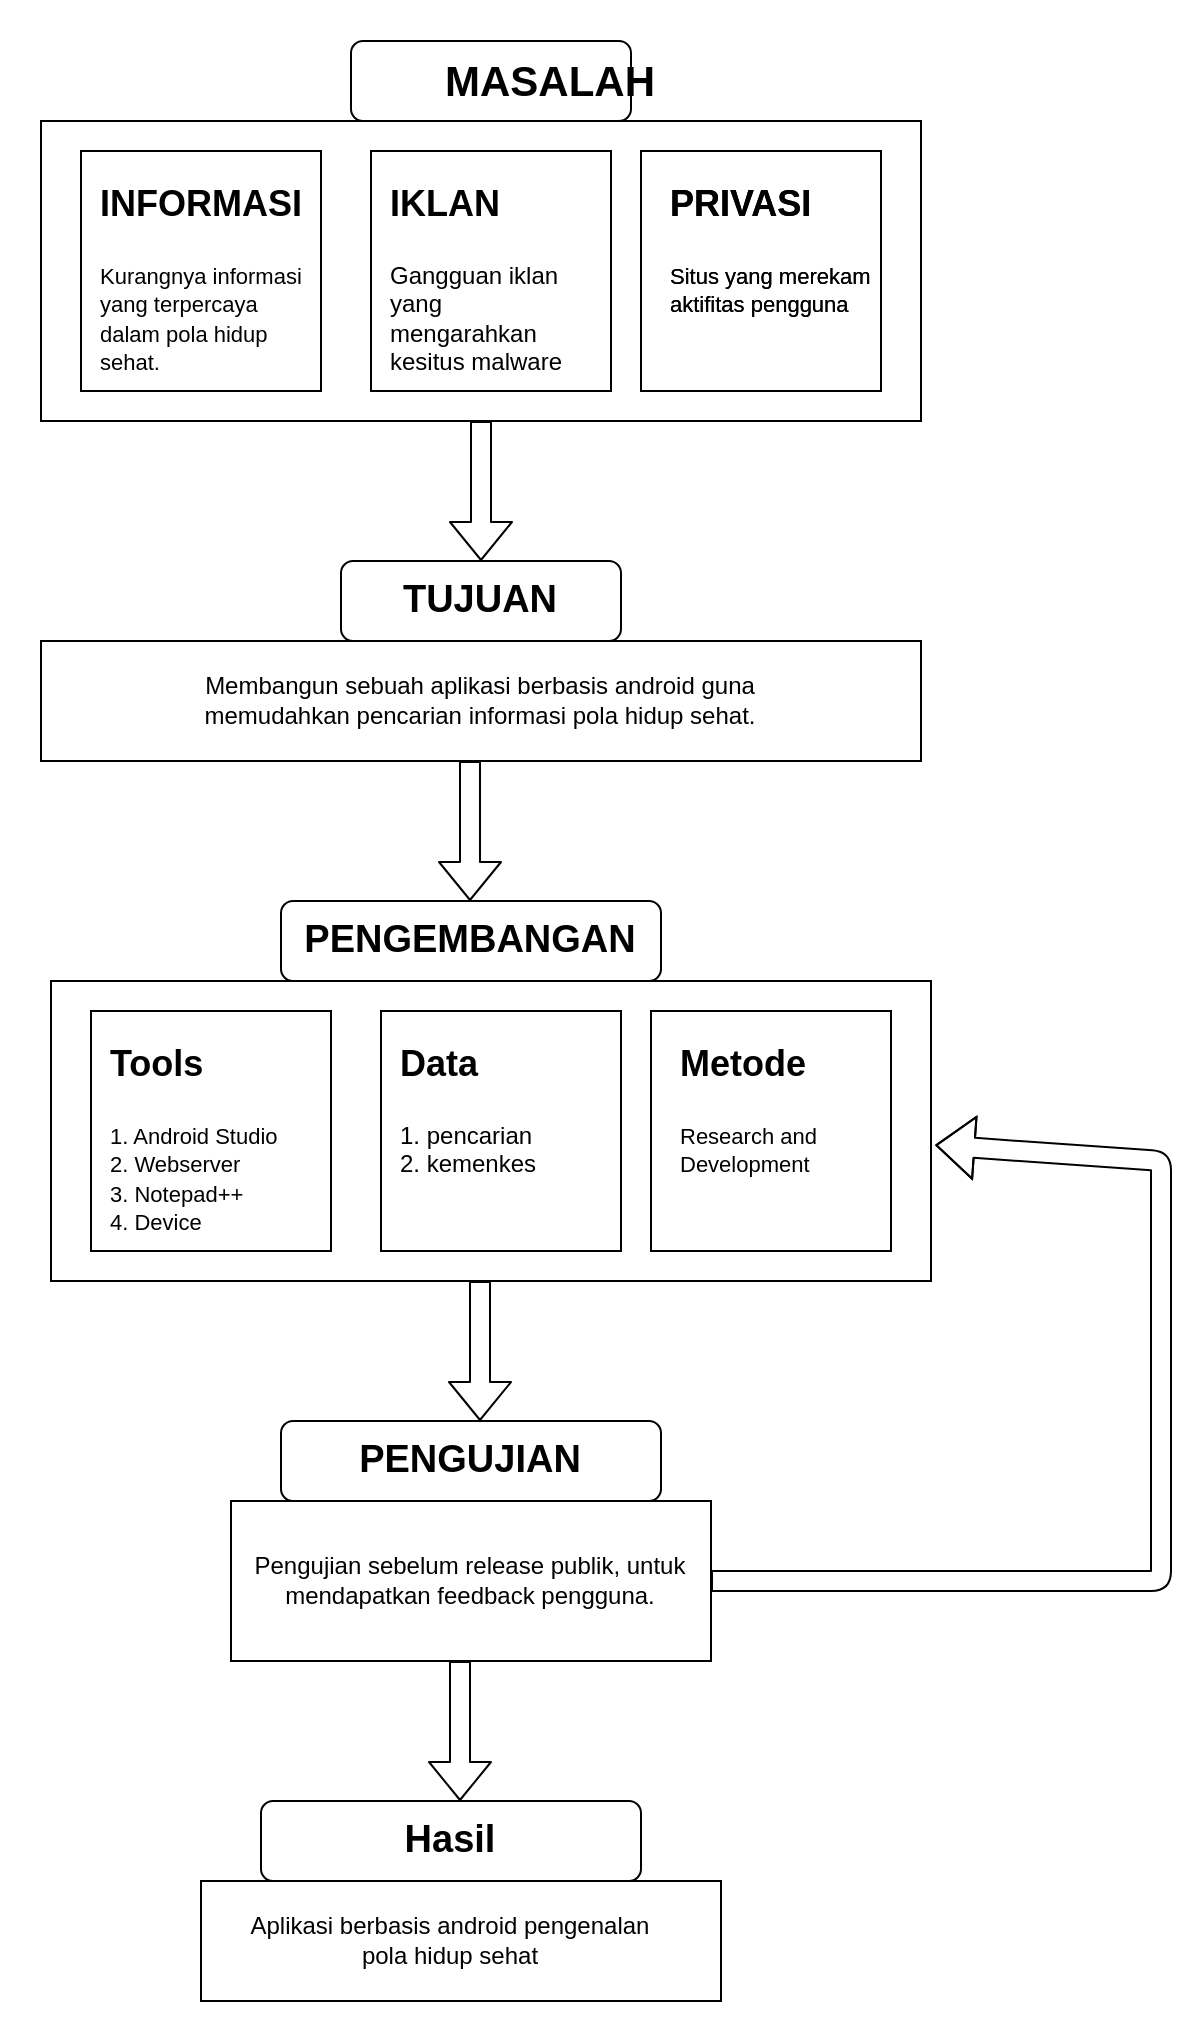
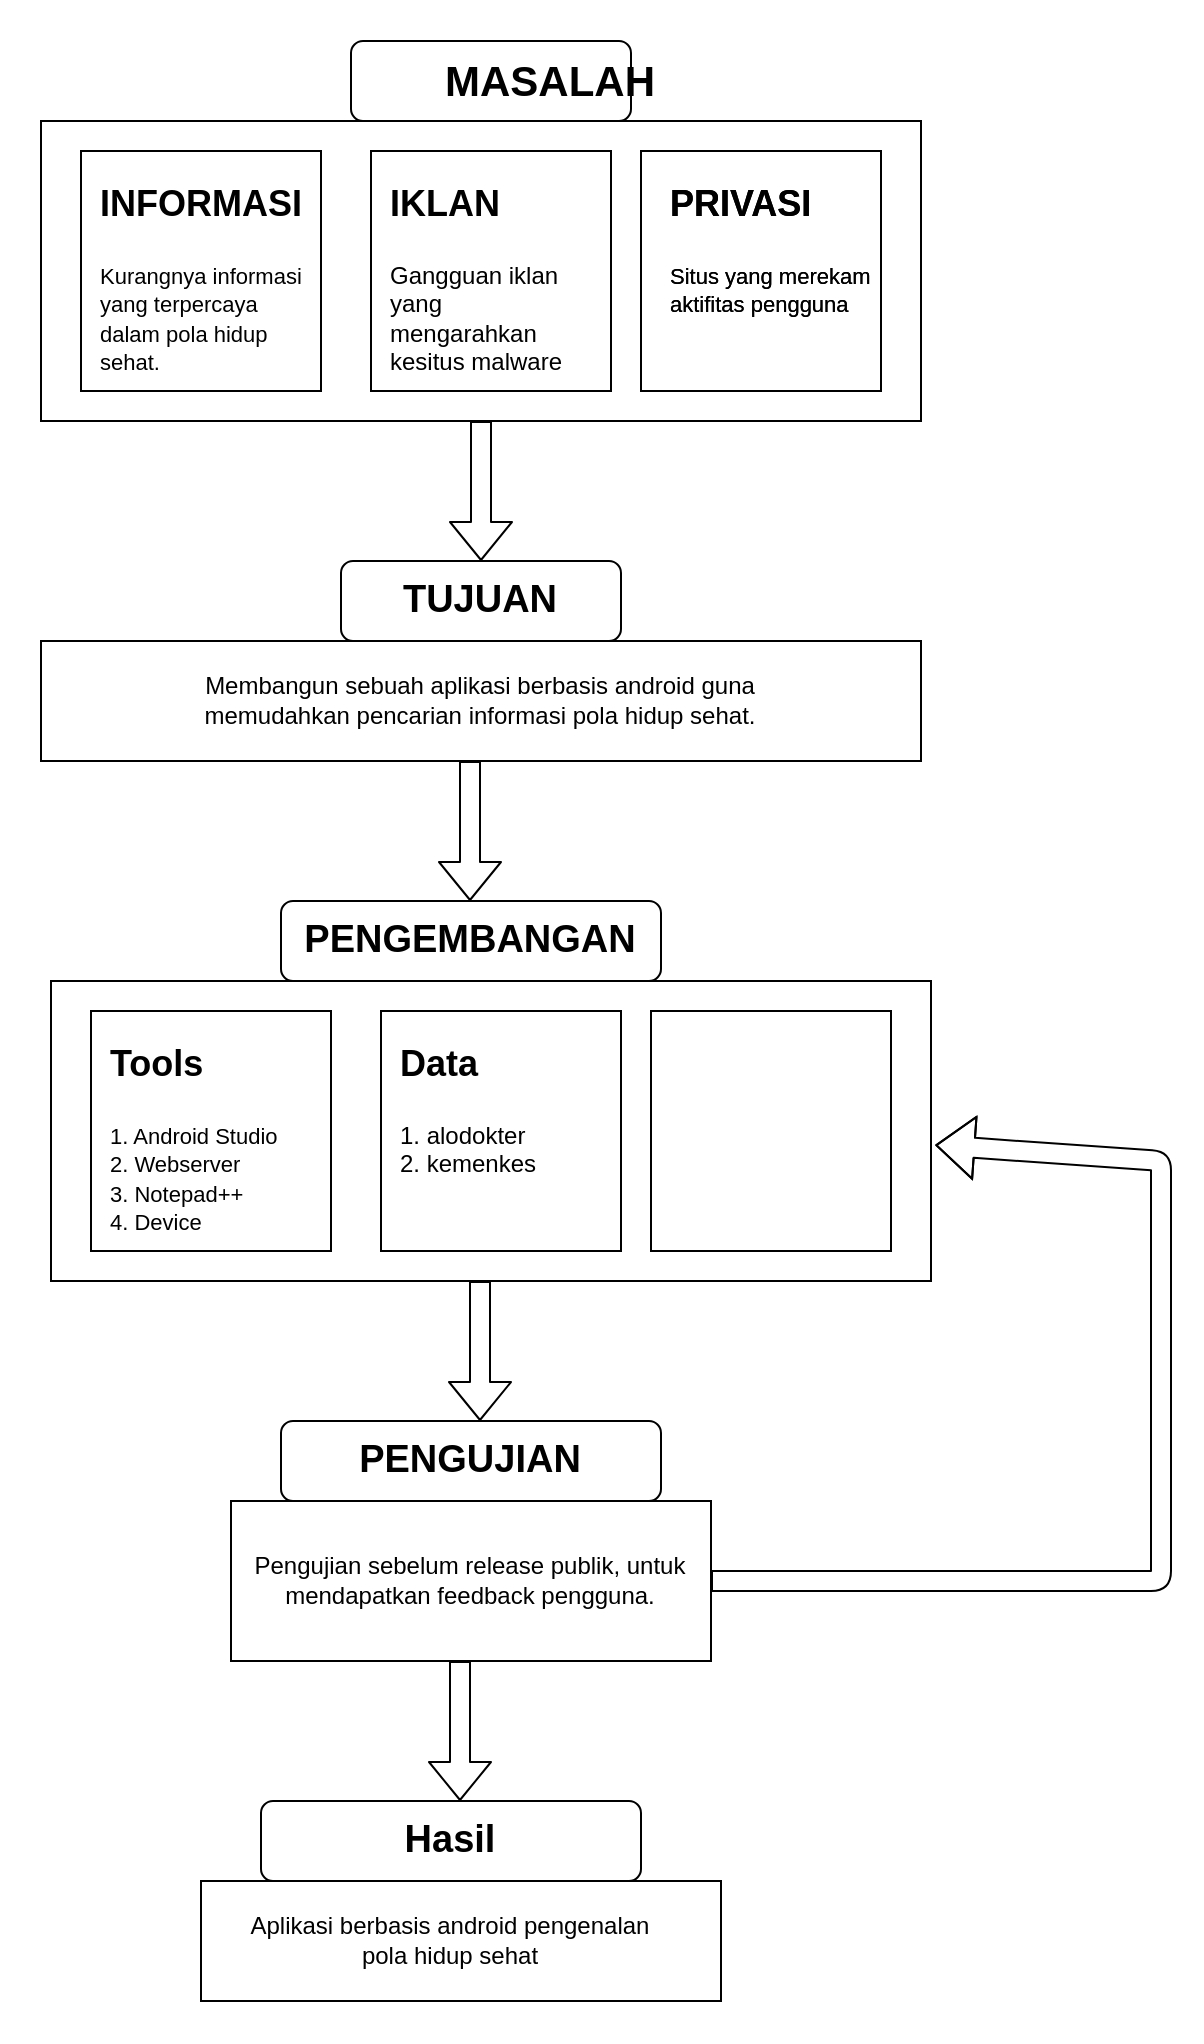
node "Data1. pencarian 2. kemenkes": label "Data1. pencarian 2. kemenkes" -> "Data1. alodokter 2. kemenkes"
node "MetodeResearch and Development": removed
